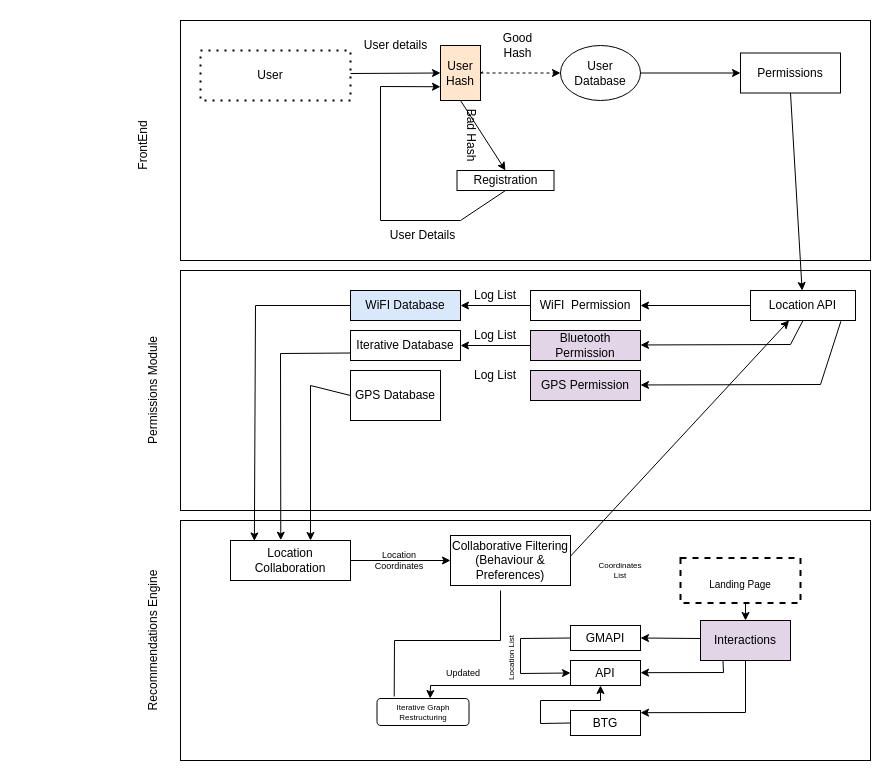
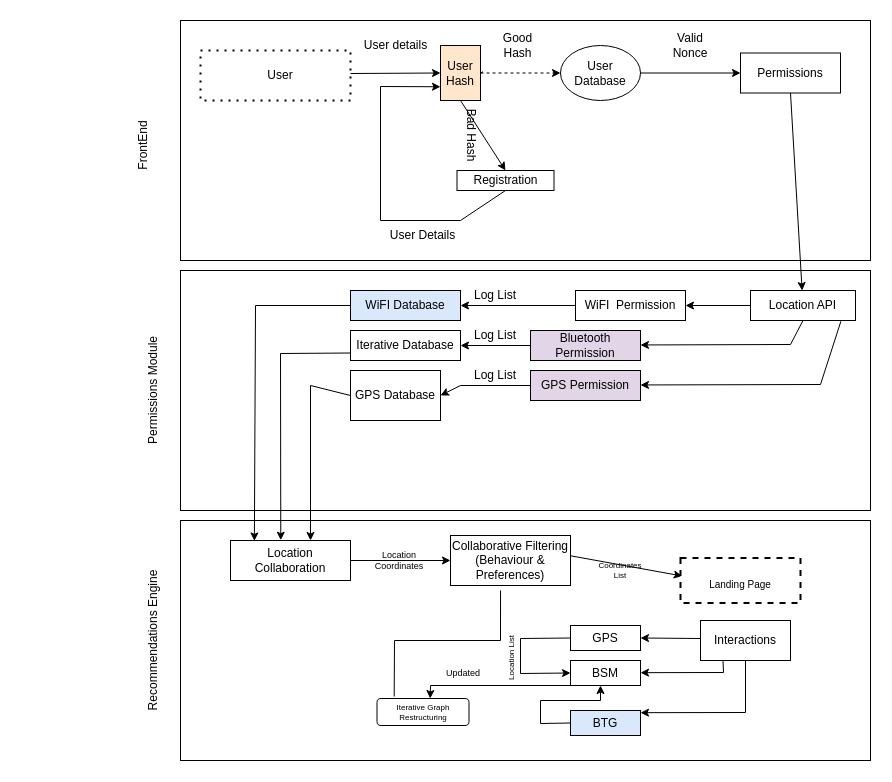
node "Valid Nonce": added
node "User": moved (271, 76) -> (281, 76)
node "WiFI Permission": moved (586, 306) -> (631, 306)
edge "GPS Permission" -> "GPS Database": added
edge "Collaborative Filtering (Behaviour & Preferences)" -> "Location API": now "Collaborative Filtering (Behaviour & Preferences)" -> "Landing Page"
edge "Landing Page" -> "Interactions": removed
node "GMAPI": label "GMAPI" -> "GPS"
node "Interactions": fillcolor #e1d5e7 -> #ffffff
node "API": label "API" -> "BSM"
node "BTG": fillcolor #ffffff -> #dae8fc
